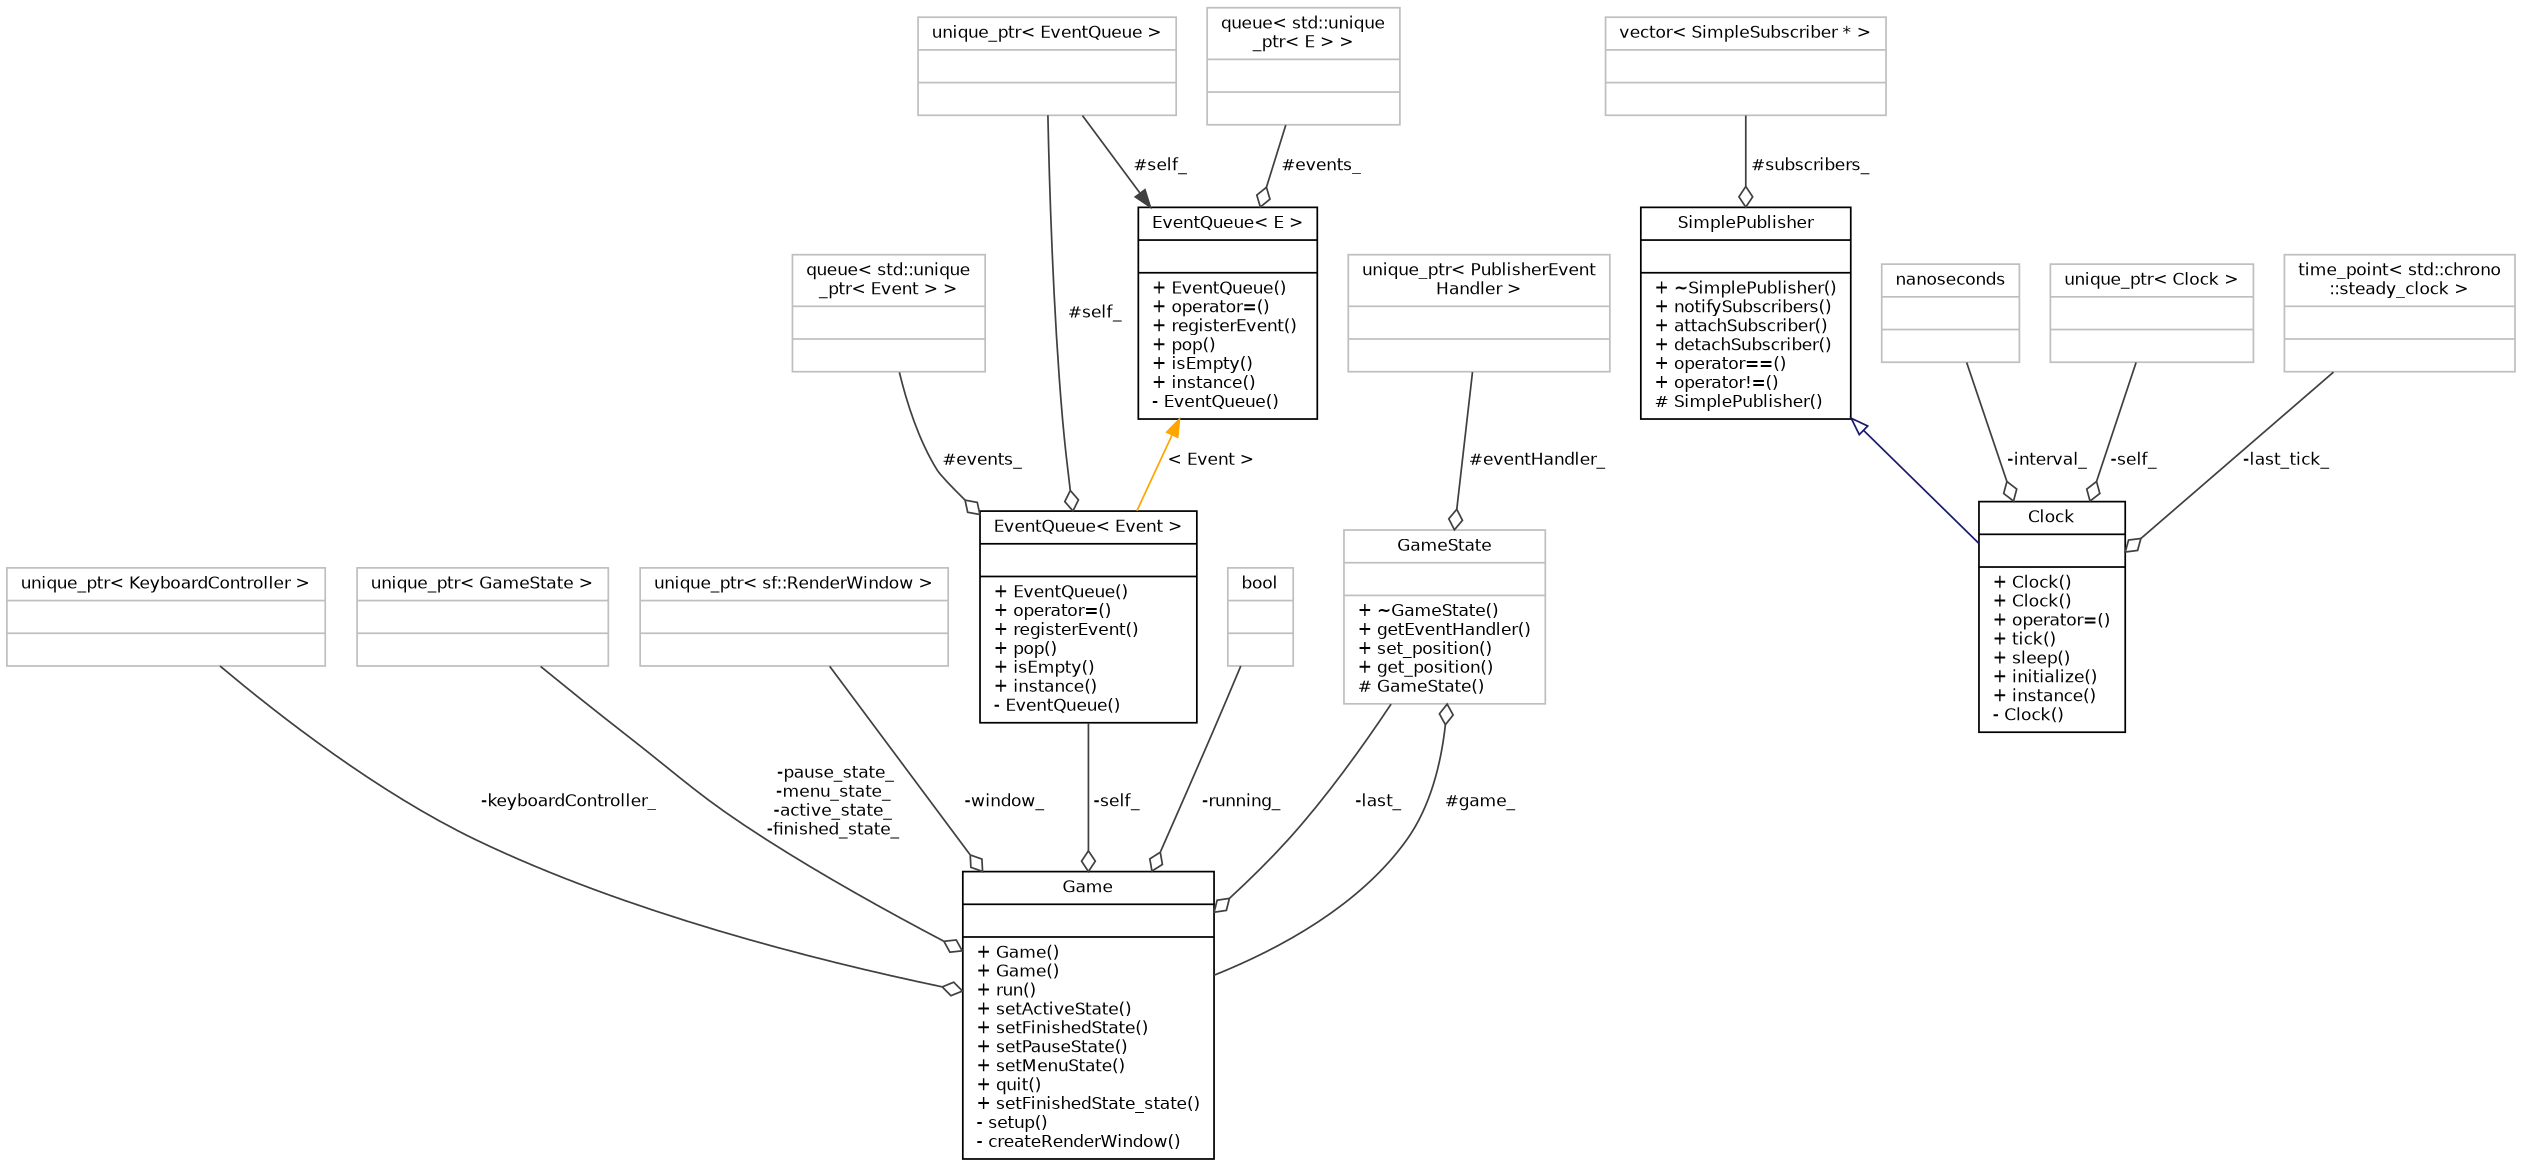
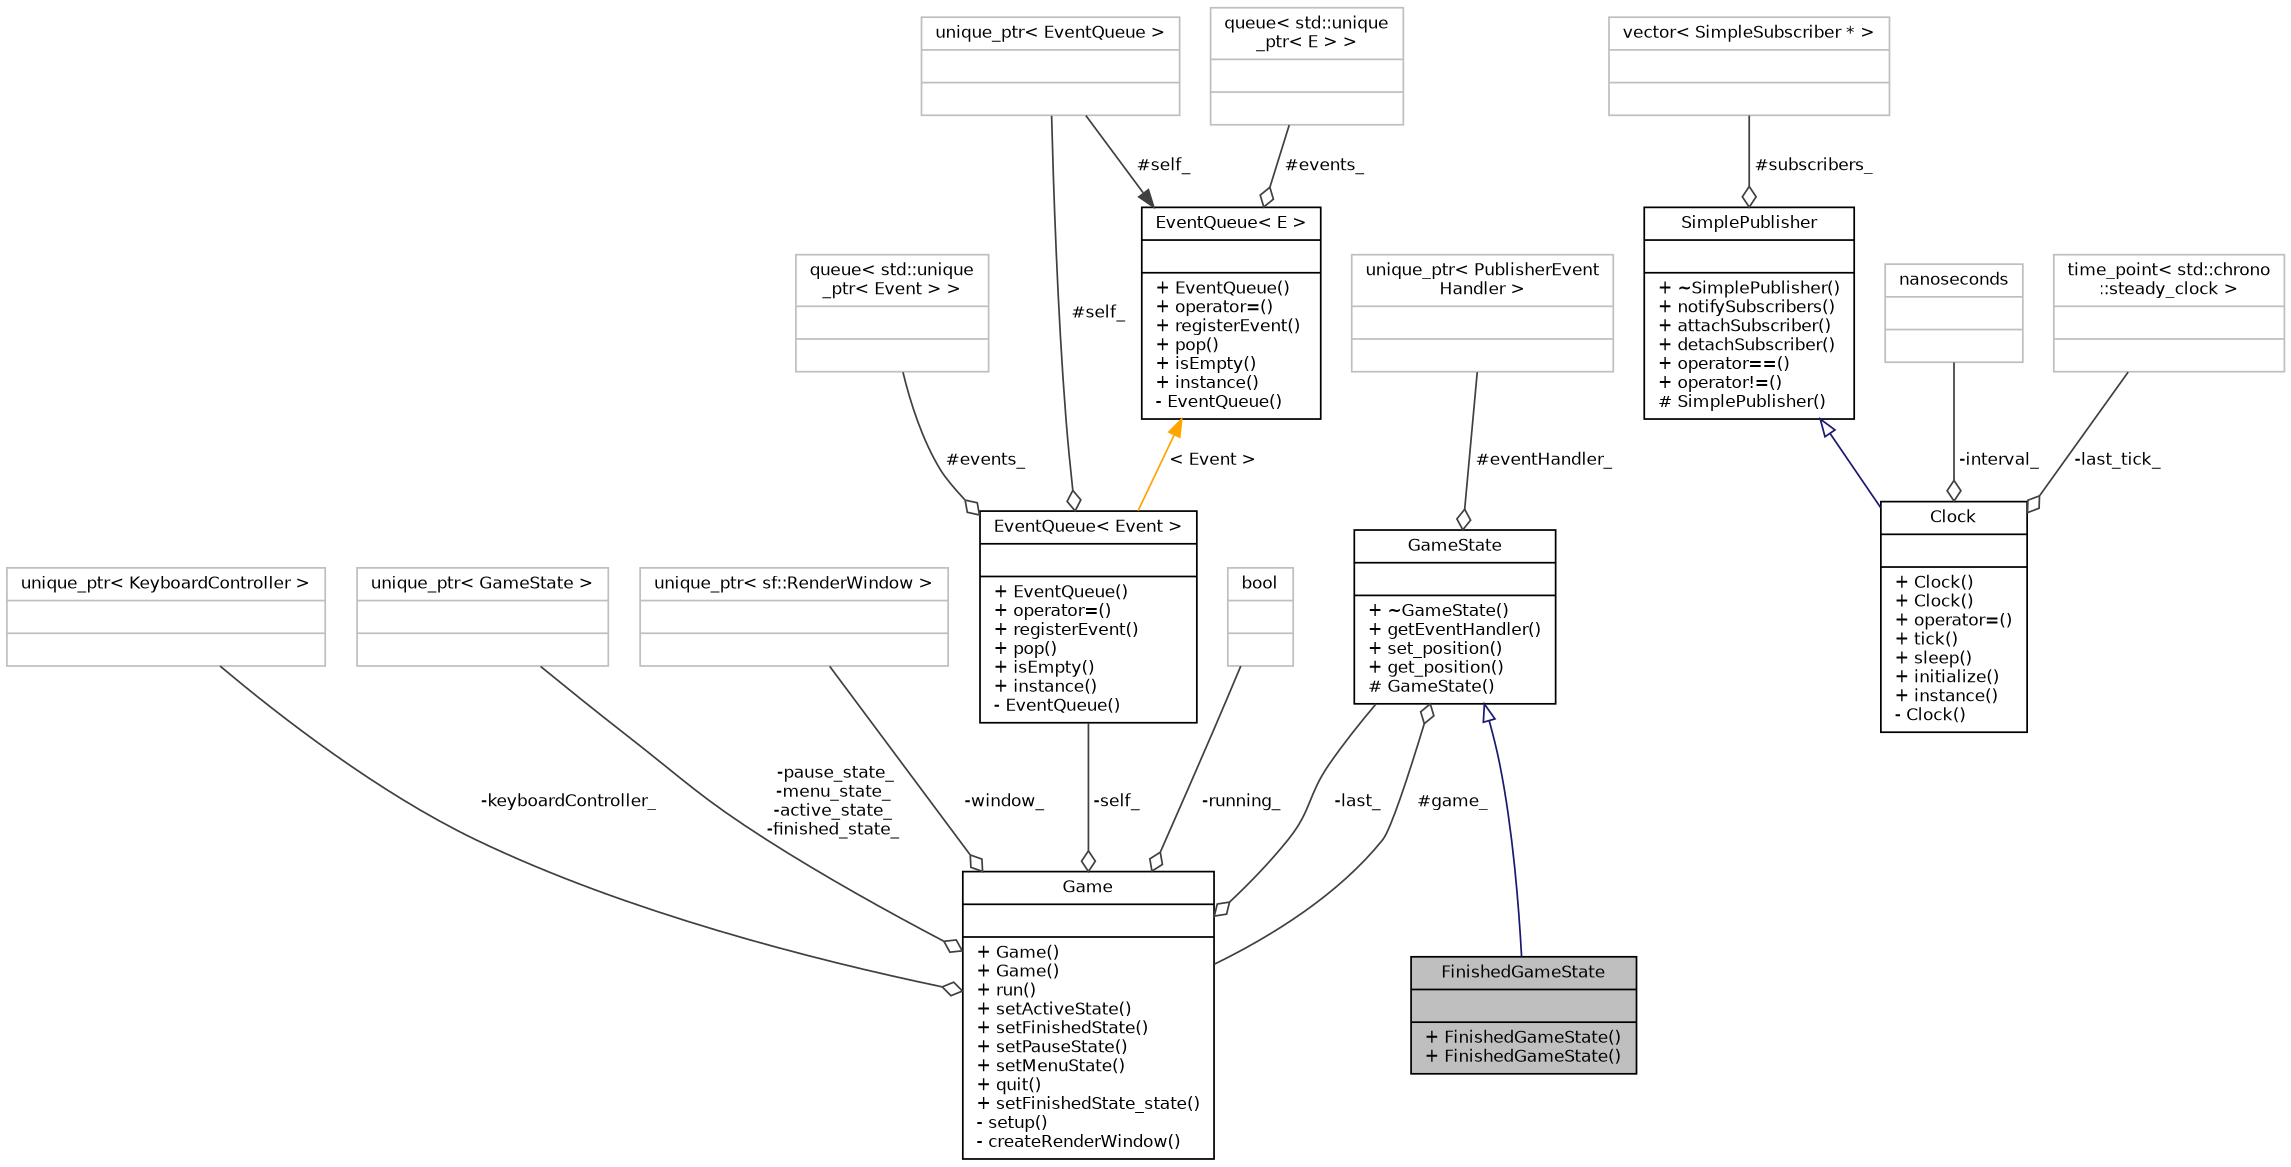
node "unique_ptr< Clock >": removed
node "GameState": color grey75 -> black
node "FinishedGameState": added
